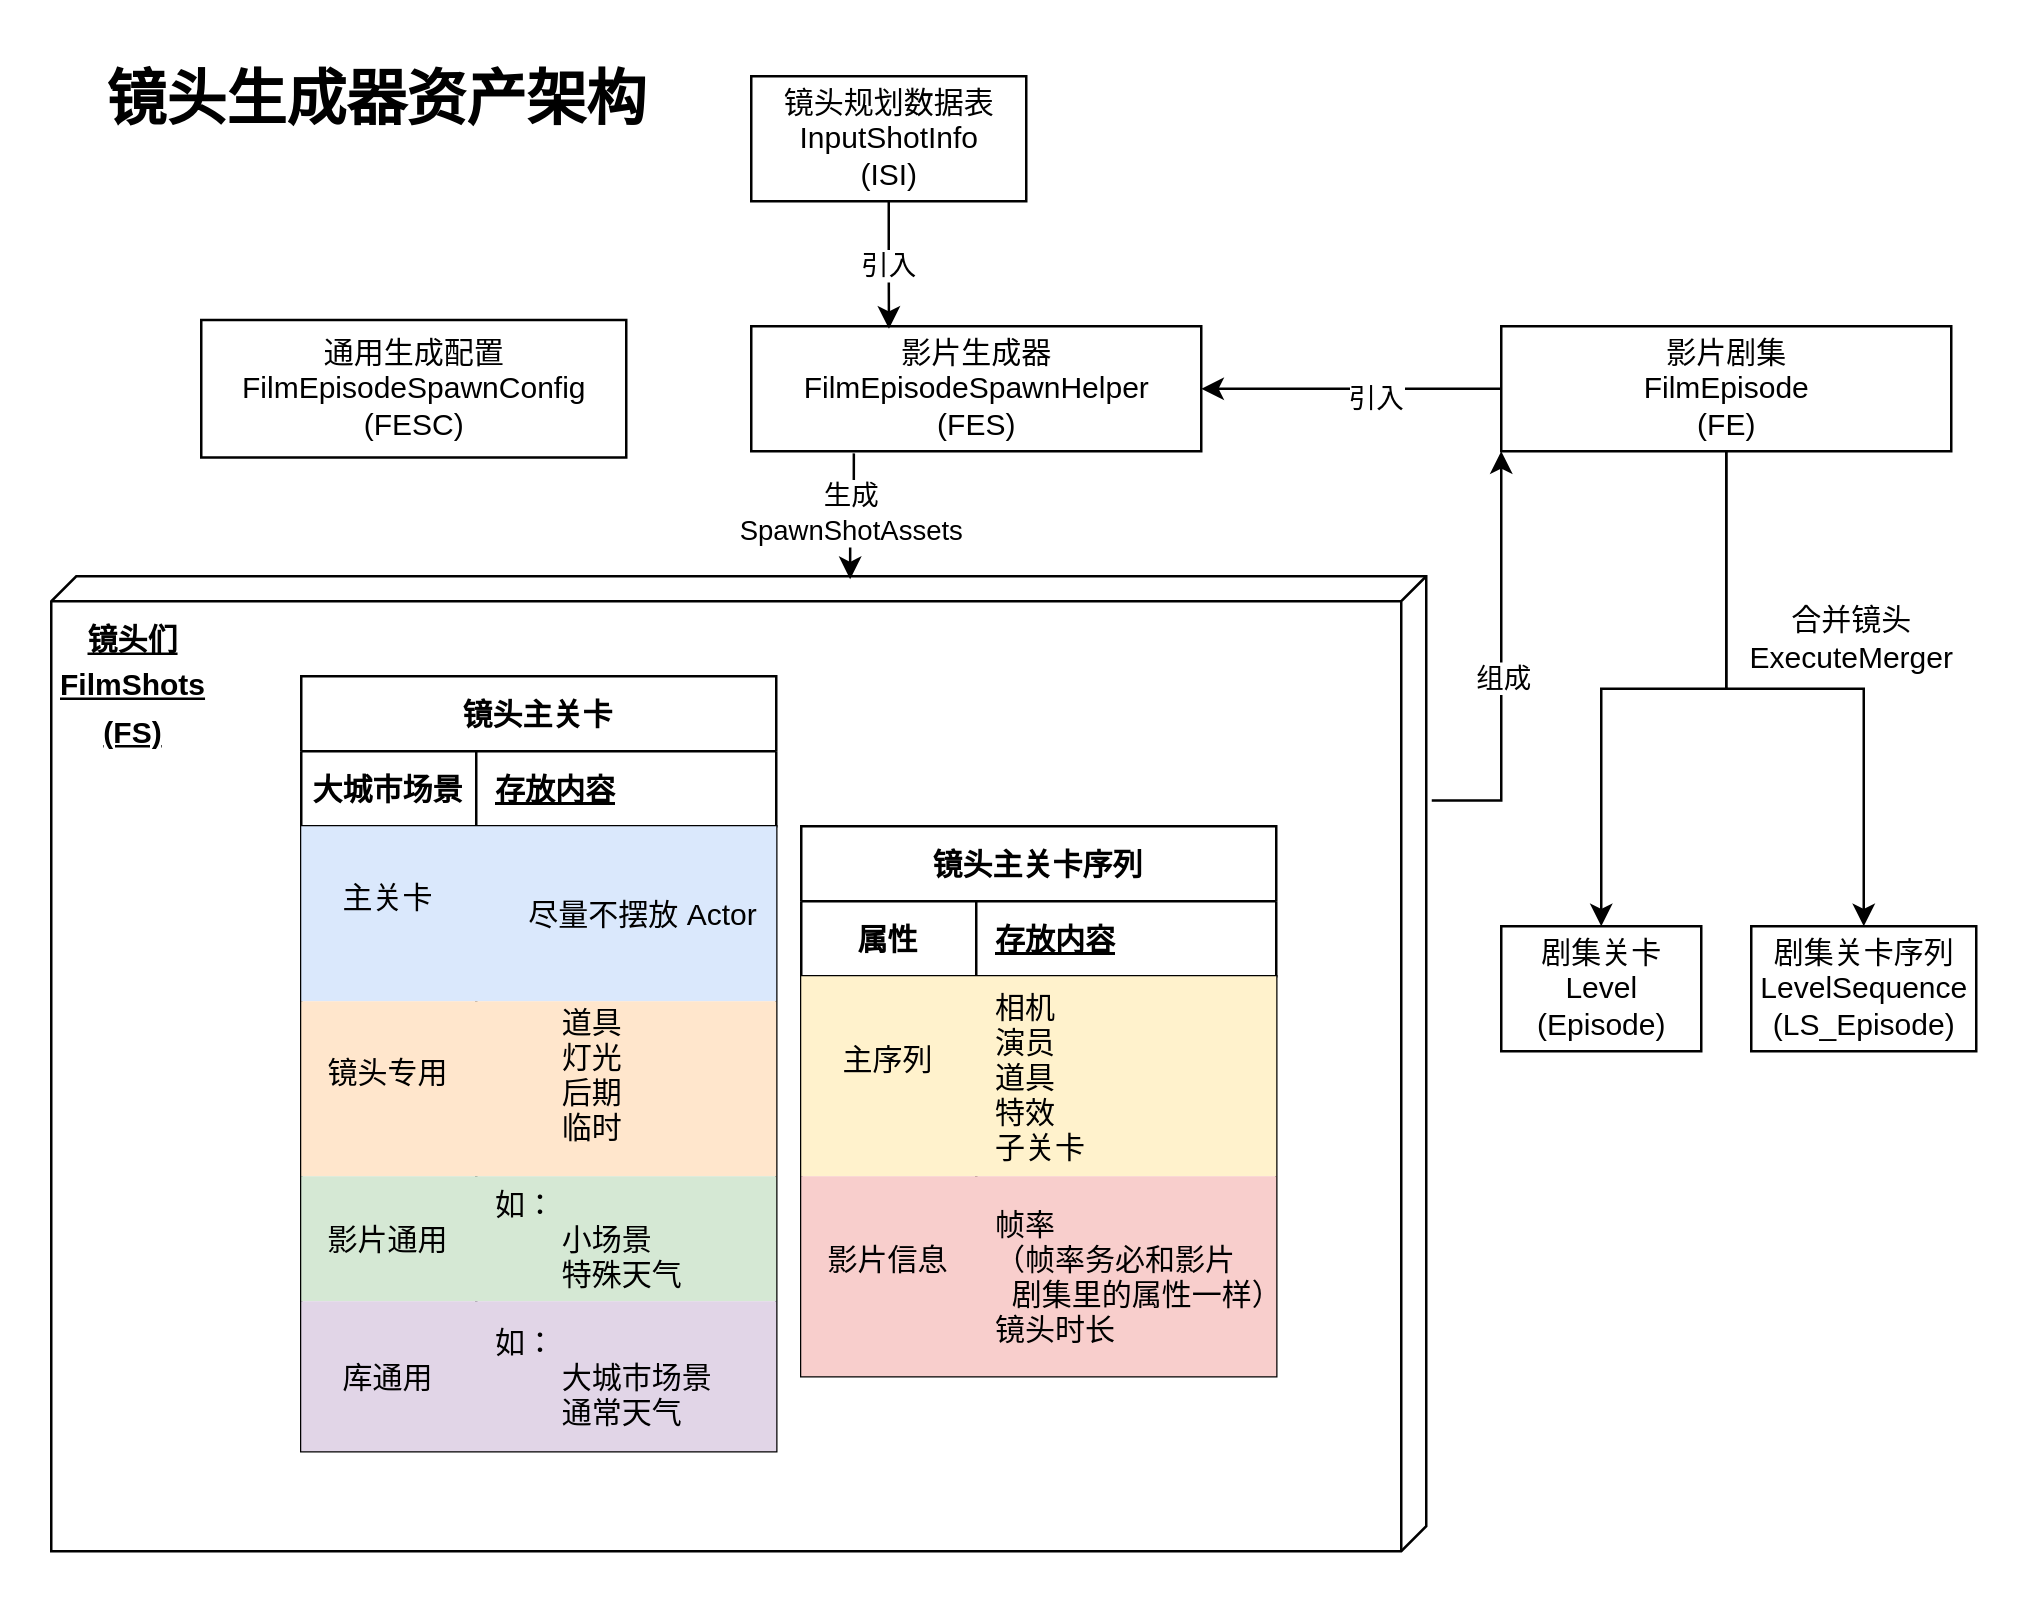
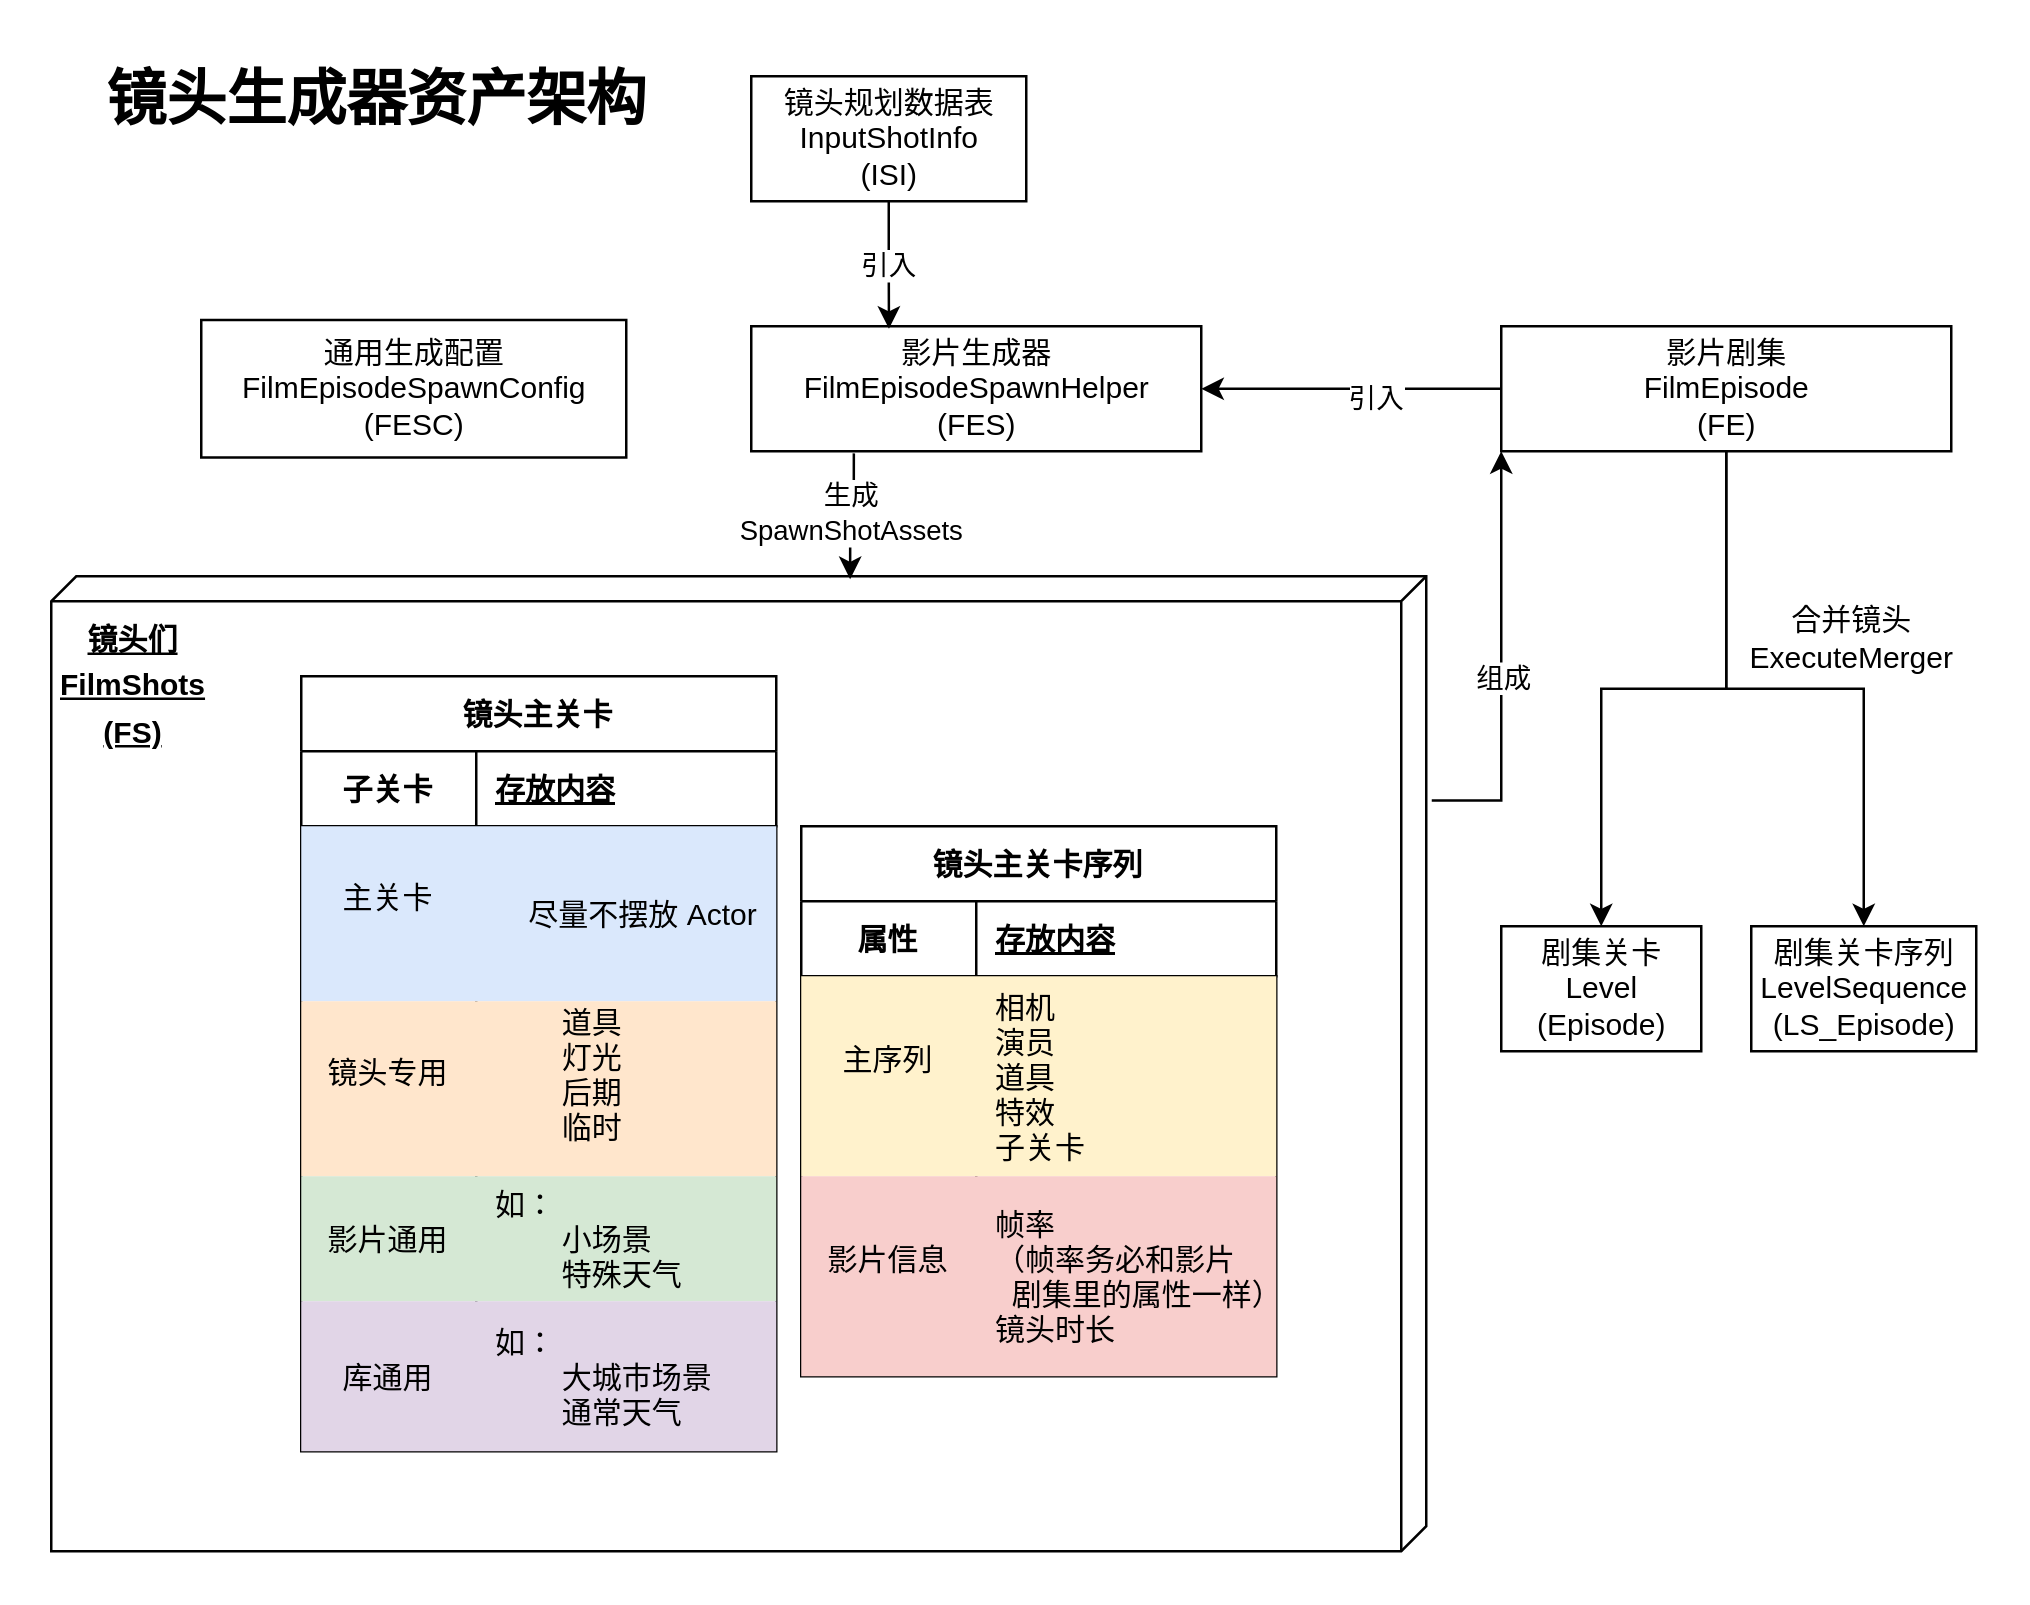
node "大城市场景": label "大城市场景" -> "子关卡"
